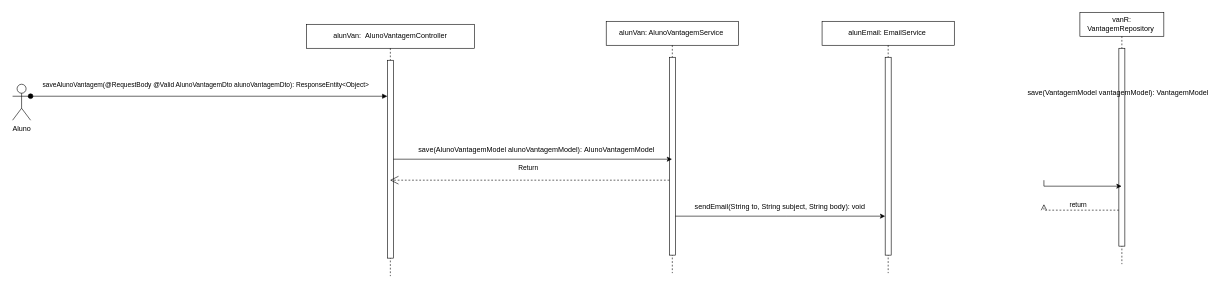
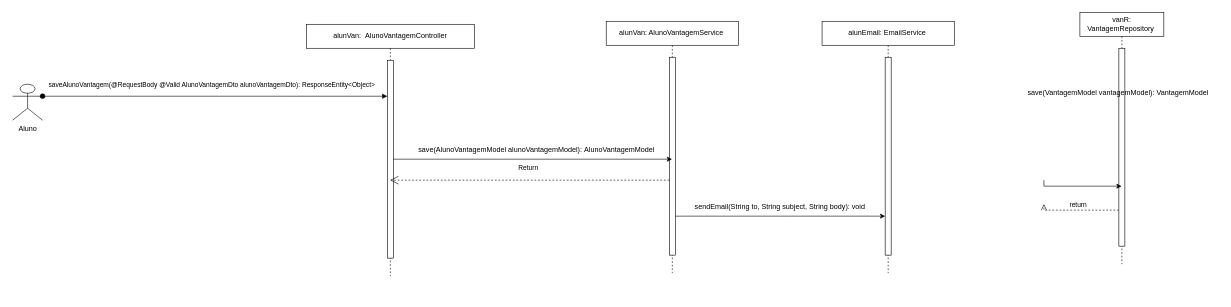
node "Aluno": size 18x36 -> 30x36
